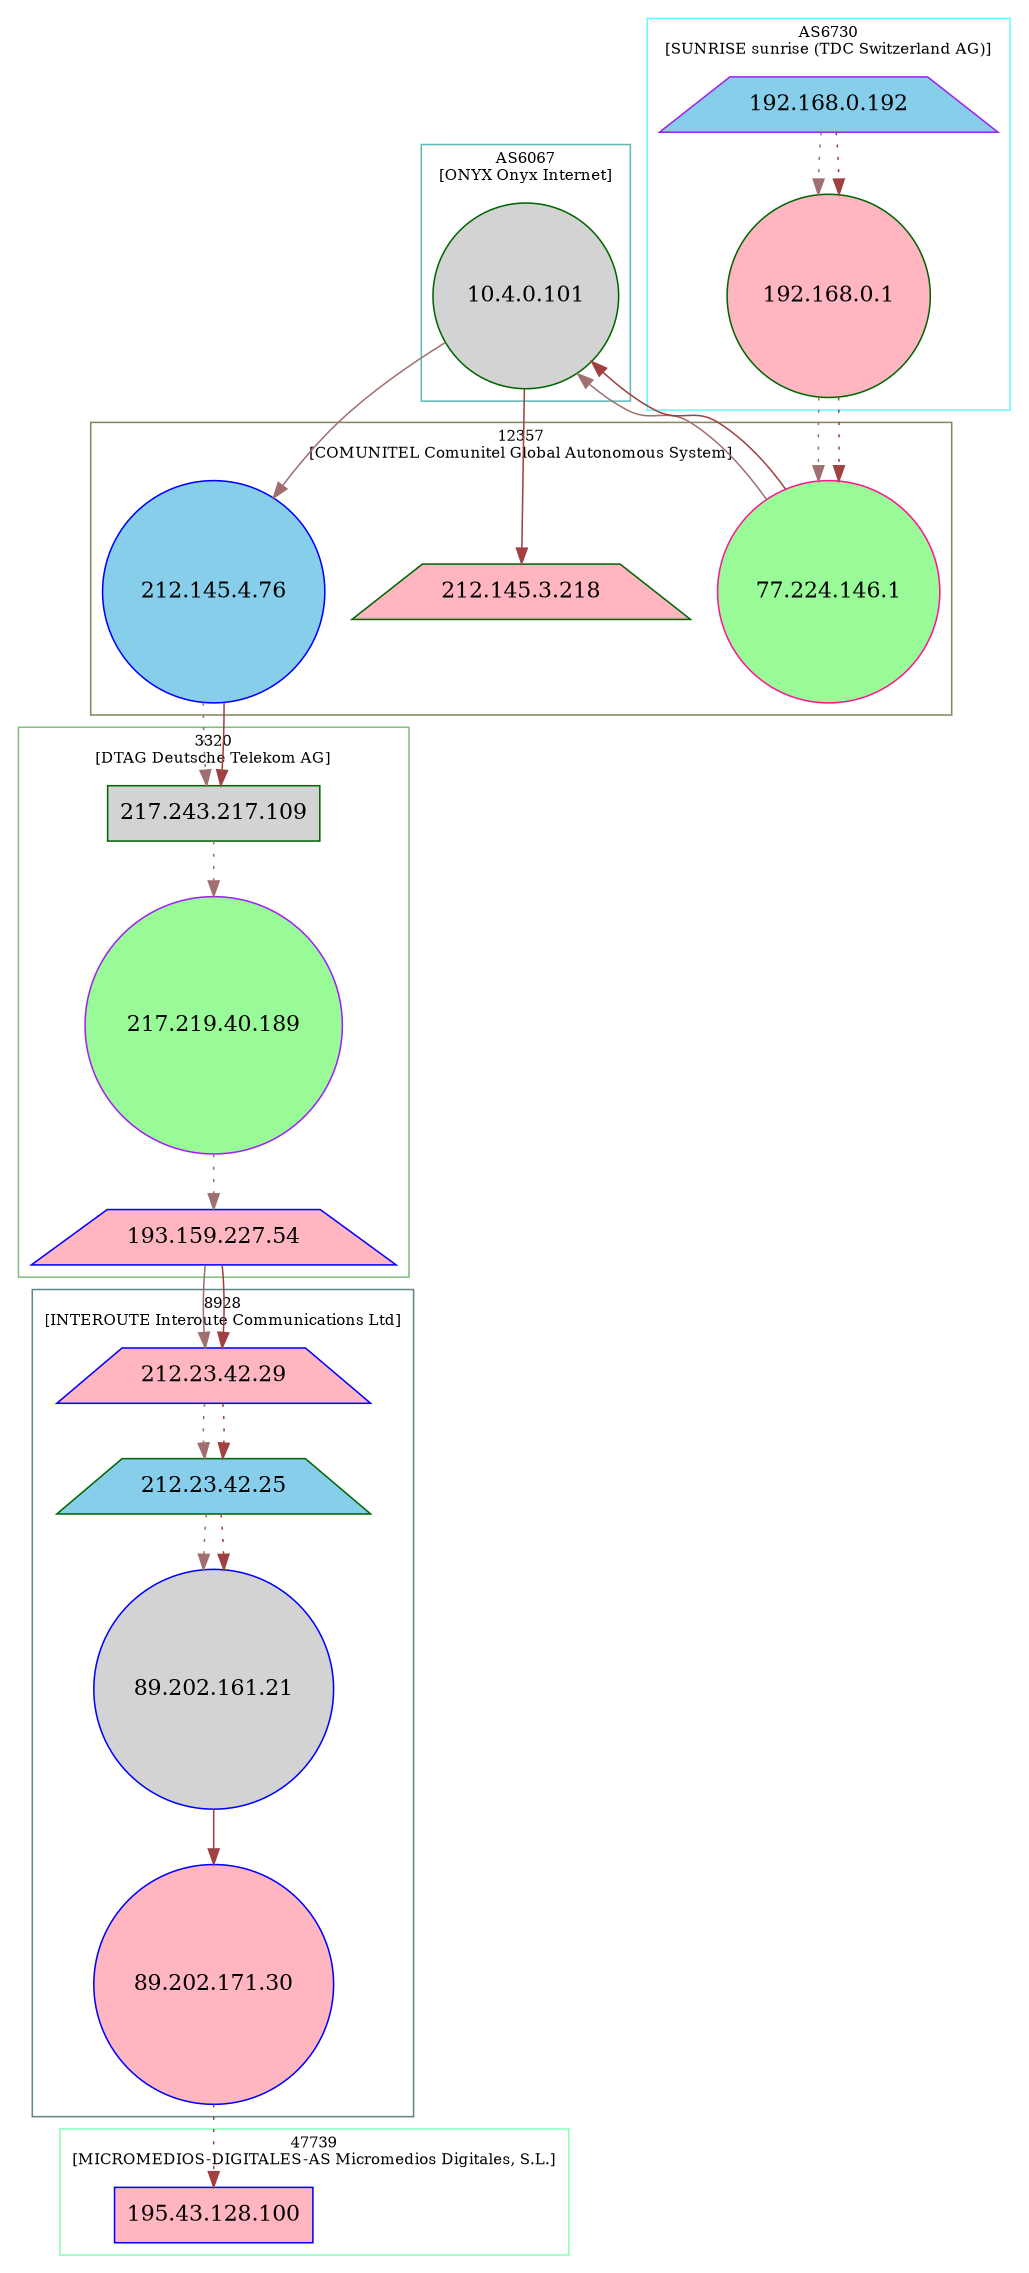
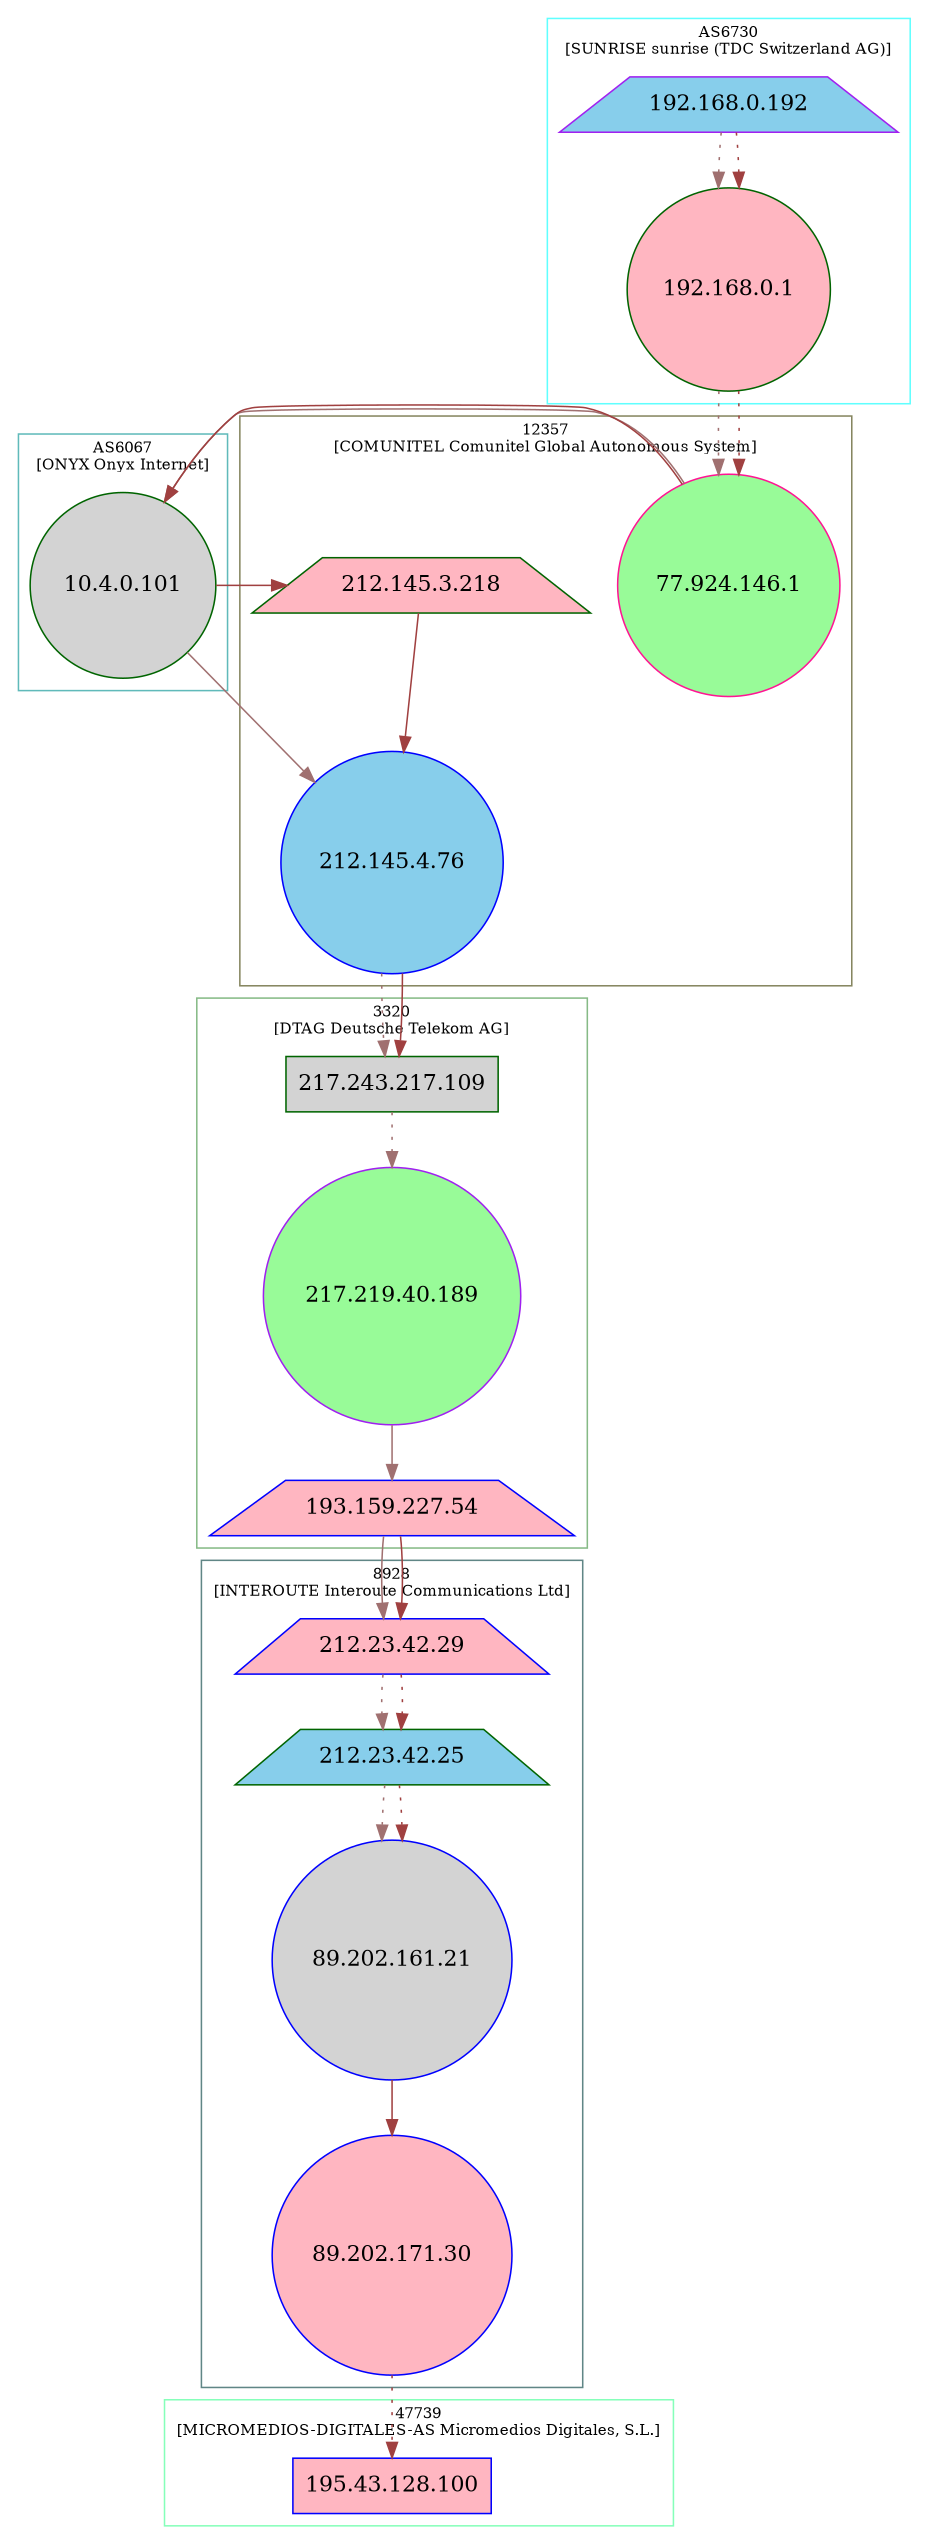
node "77.224.146.1": label "77.224.146.1" -> "77.924.146.1"
edge "212.145.3.218" -> "212.145.4.76": added
edge "217.219.40.189" -> "193.159.227.54": style dotted -> solid
